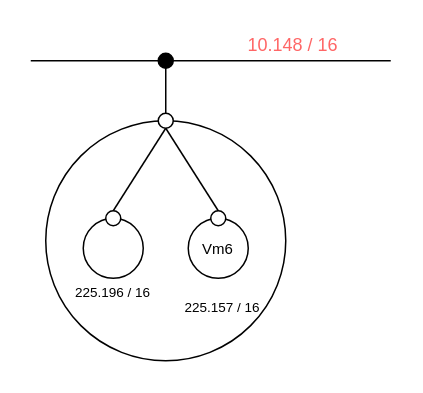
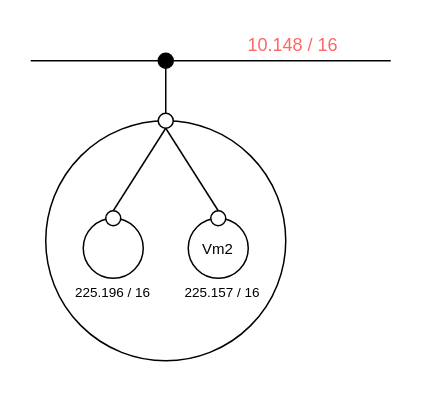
node "Vm6": label "Vm6" -> "Vm2"
node "225.157 / 16": moved (222, 308) -> (222, 293)
